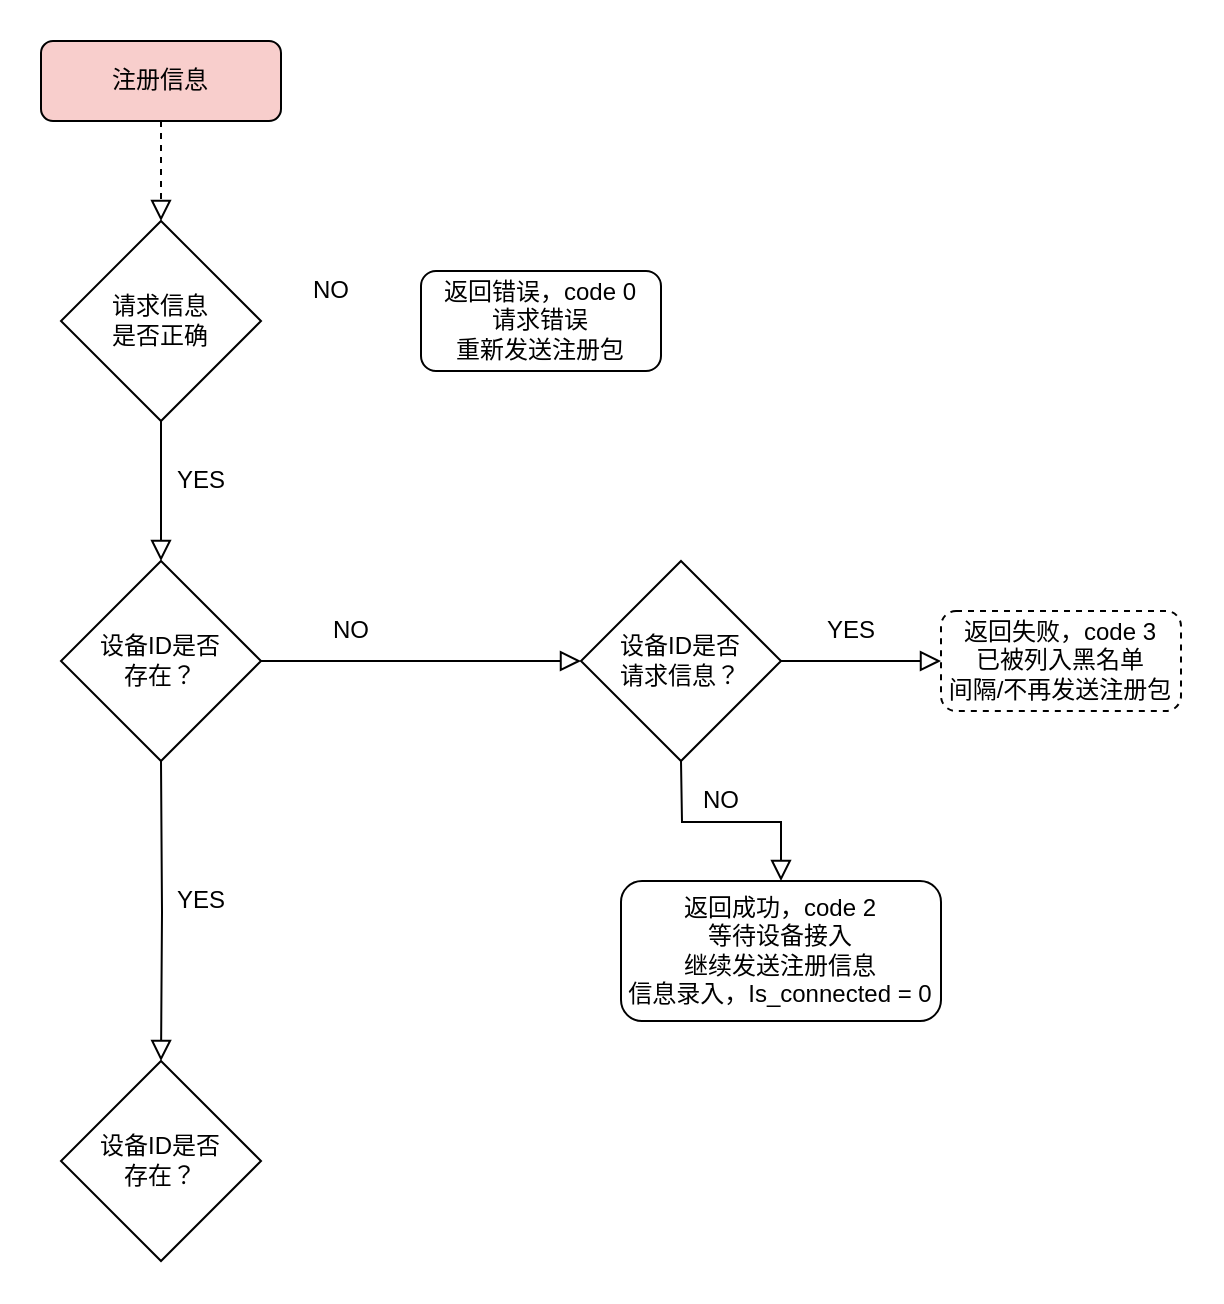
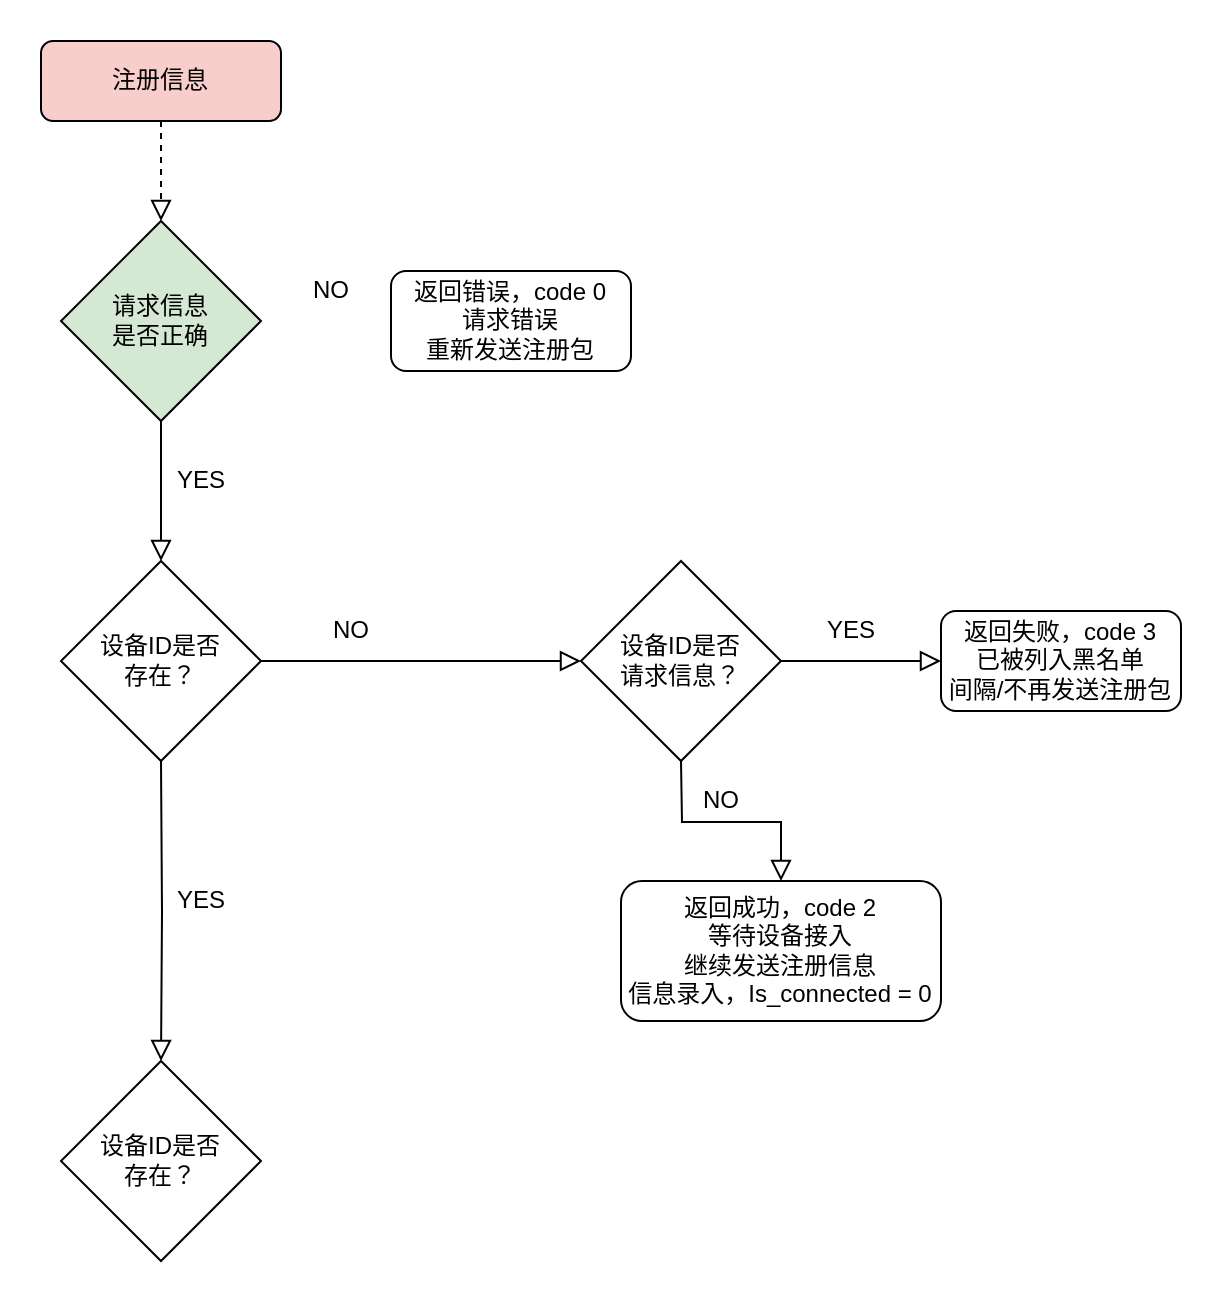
node "请求信息 是否正确": fillcolor #ffffff -> #d5e8d4
node "返回错误，code 0 请求错误 重新发送注册包": moved (541, 321) -> (511, 321)
node "返回失败，code 3 已被列入黑名单 间隔/不再发送注册包": style dashed -> solid
